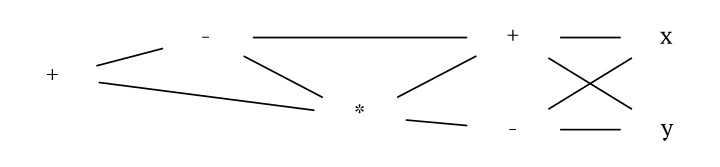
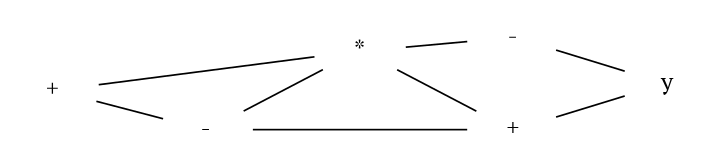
node "x": removed
